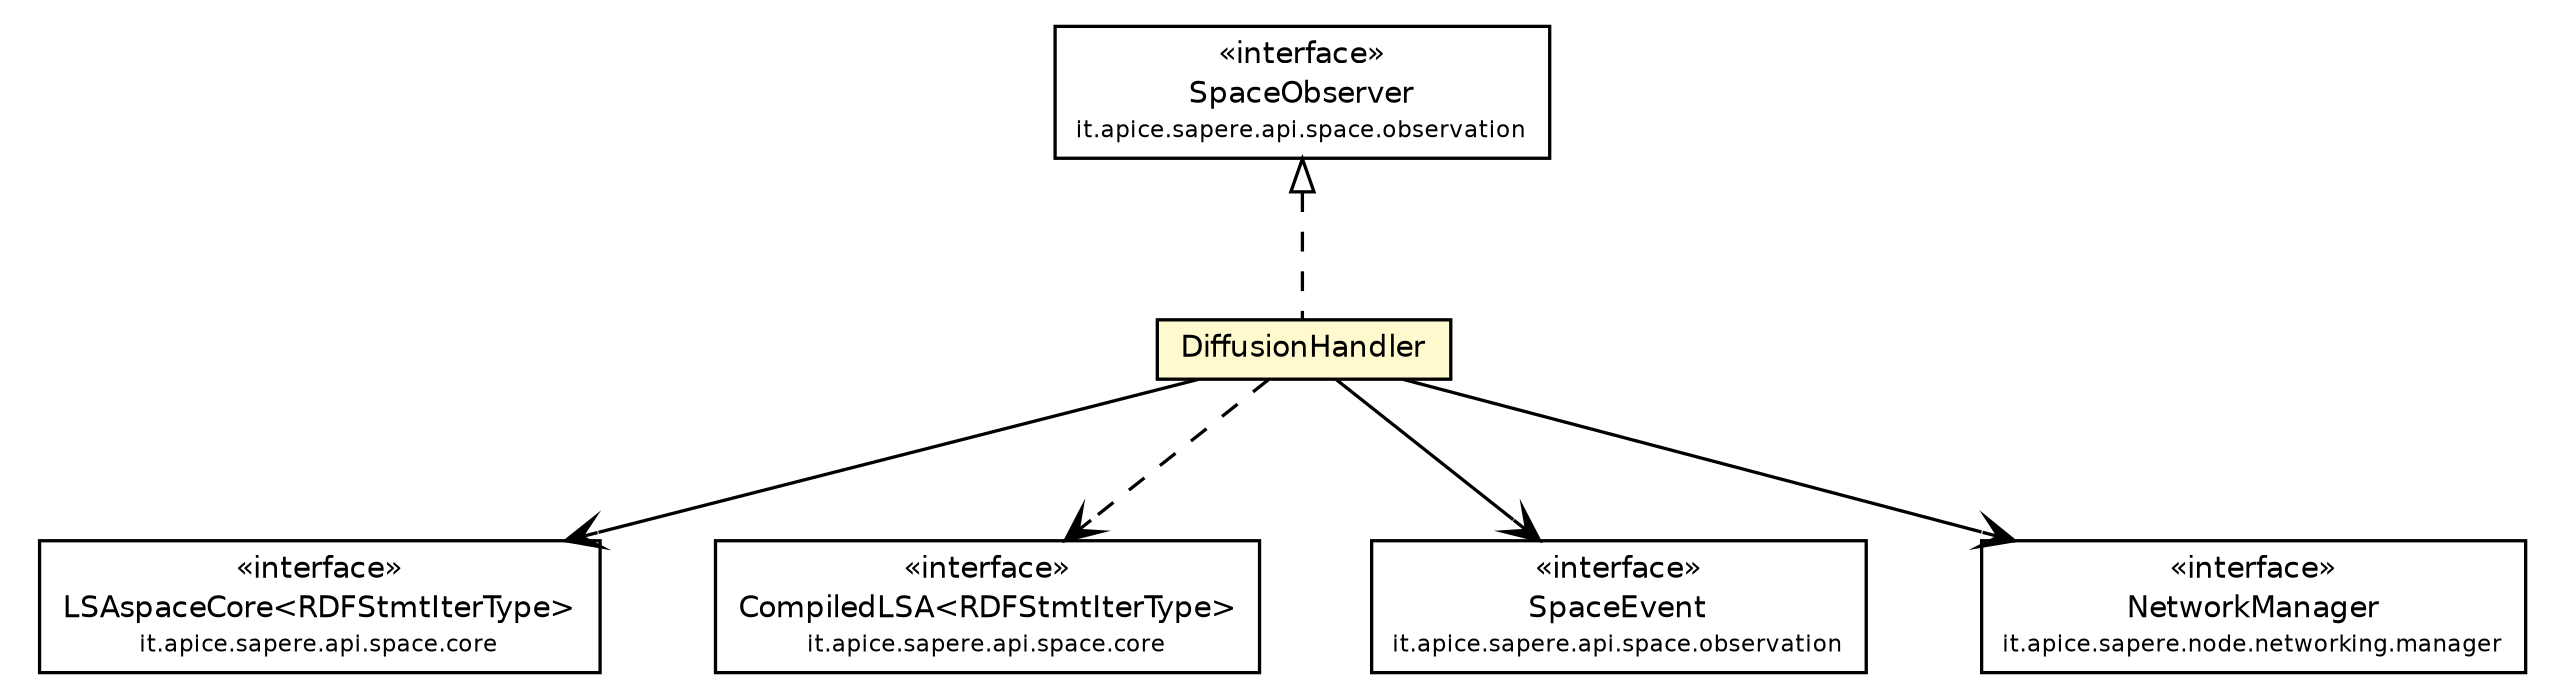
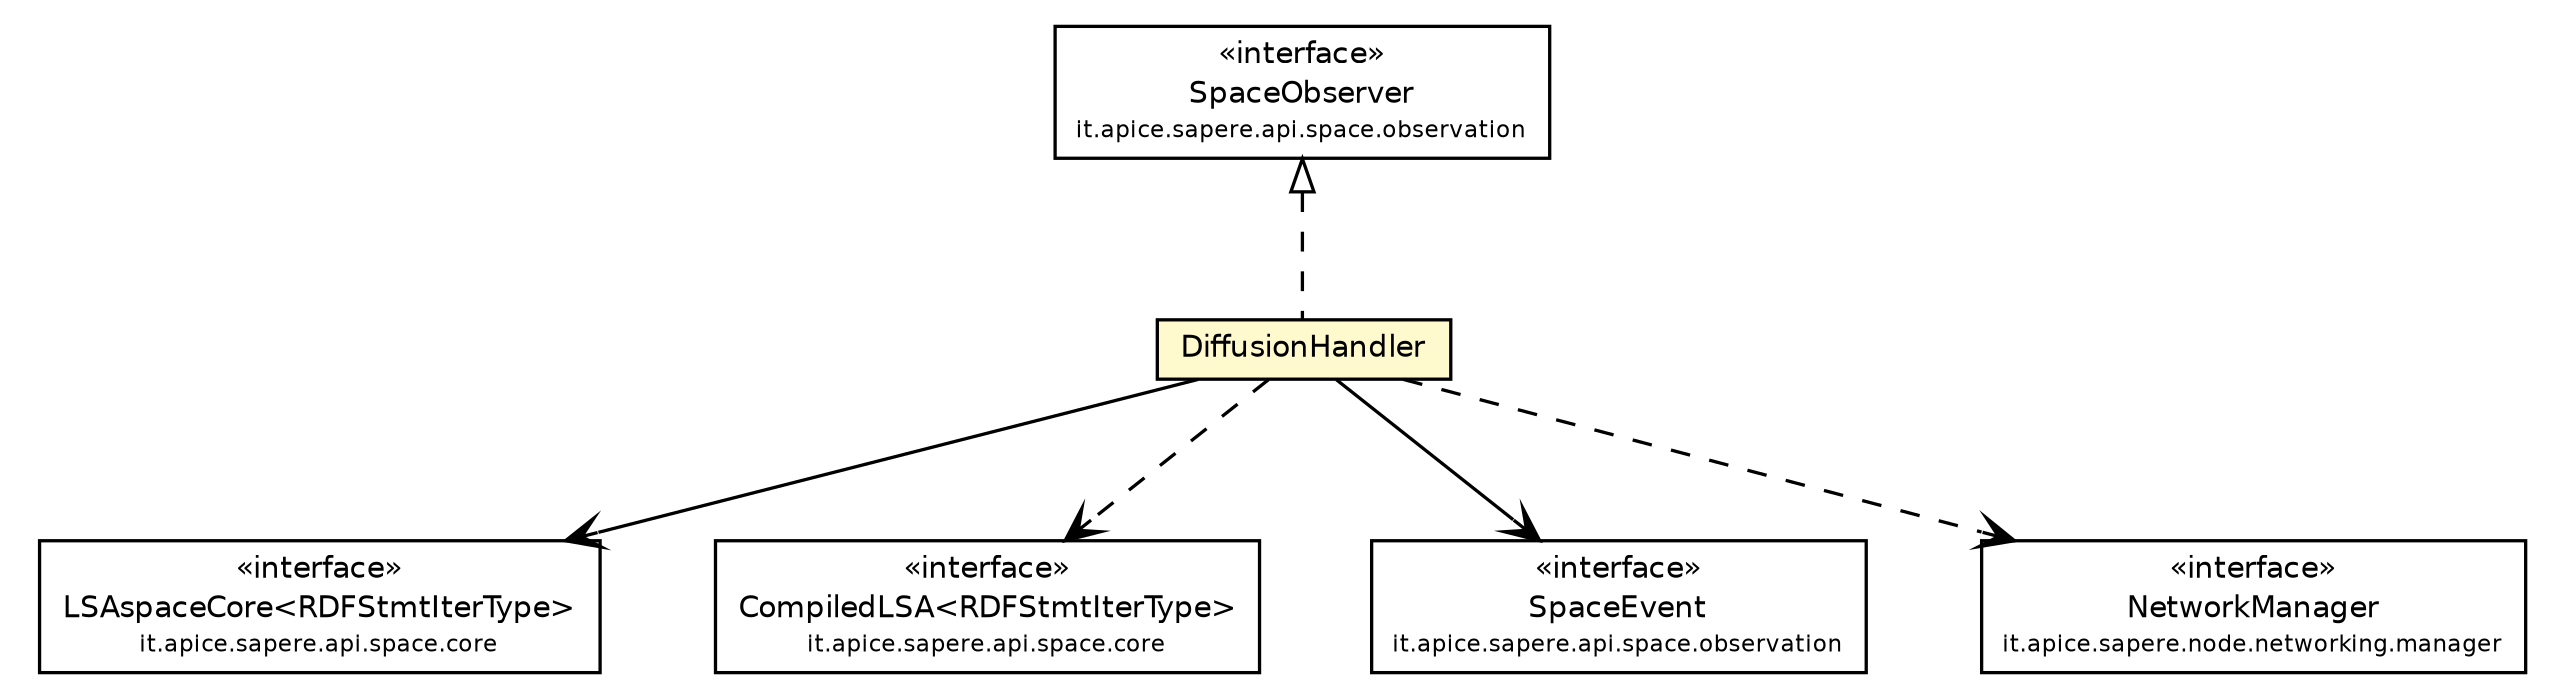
edge "DiffusionHandler" -> "NetworkManager": style solid -> dashed
